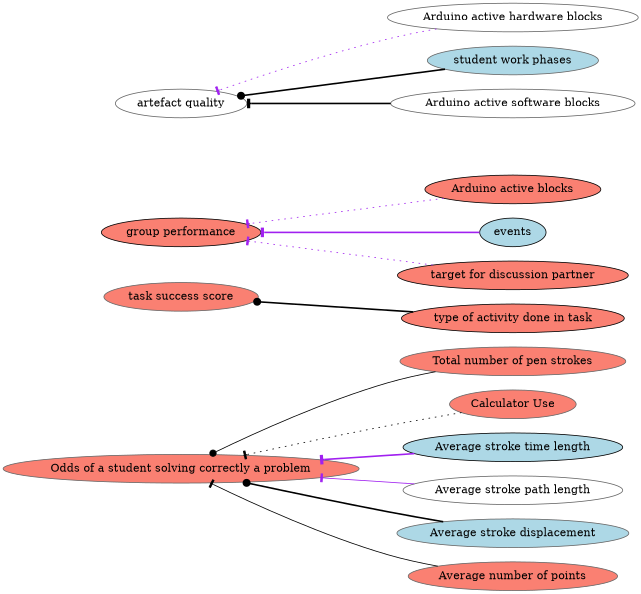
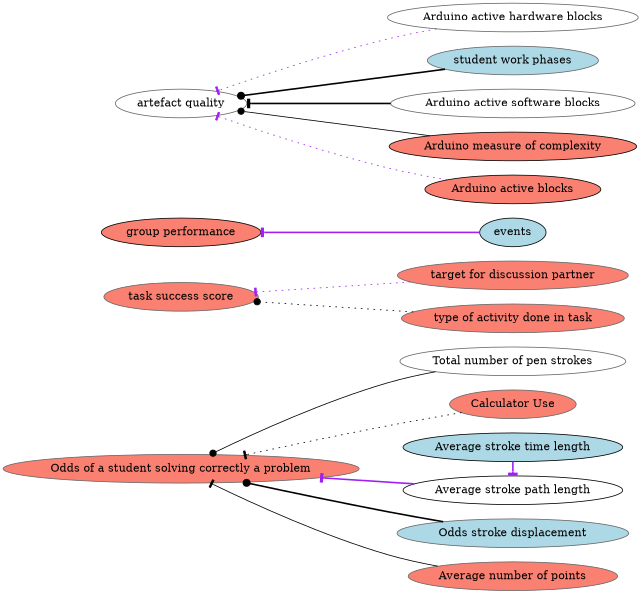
node "Arduino measure of complexity": added
edge "Arduino active blocks" -> "group performance": now "Arduino active blocks" -> "artefact quality"
edge "target for discussion partner" -> "group performance": now "target for discussion partner" -> "task success score"
node "target for discussion partner": color black -> gray40
edge "type of activity done in task" -> "task success score": style bold -> dotted
node "type of activity done in task": color black -> gray40
node "Total number of pen strokes": fillcolor salmon -> white
edge "Average stroke time length" -> "Odds of a student solving correctly a problem": now "Average stroke time length" -> "Average stroke path length"
edge "Average stroke path length" -> "Odds of a student solving correctly a problem": style solid -> bold
node "Average stroke path length": color gray40 -> black
node "Average stroke displacement": label "Average stroke displacement" -> "Odds stroke displacement"
